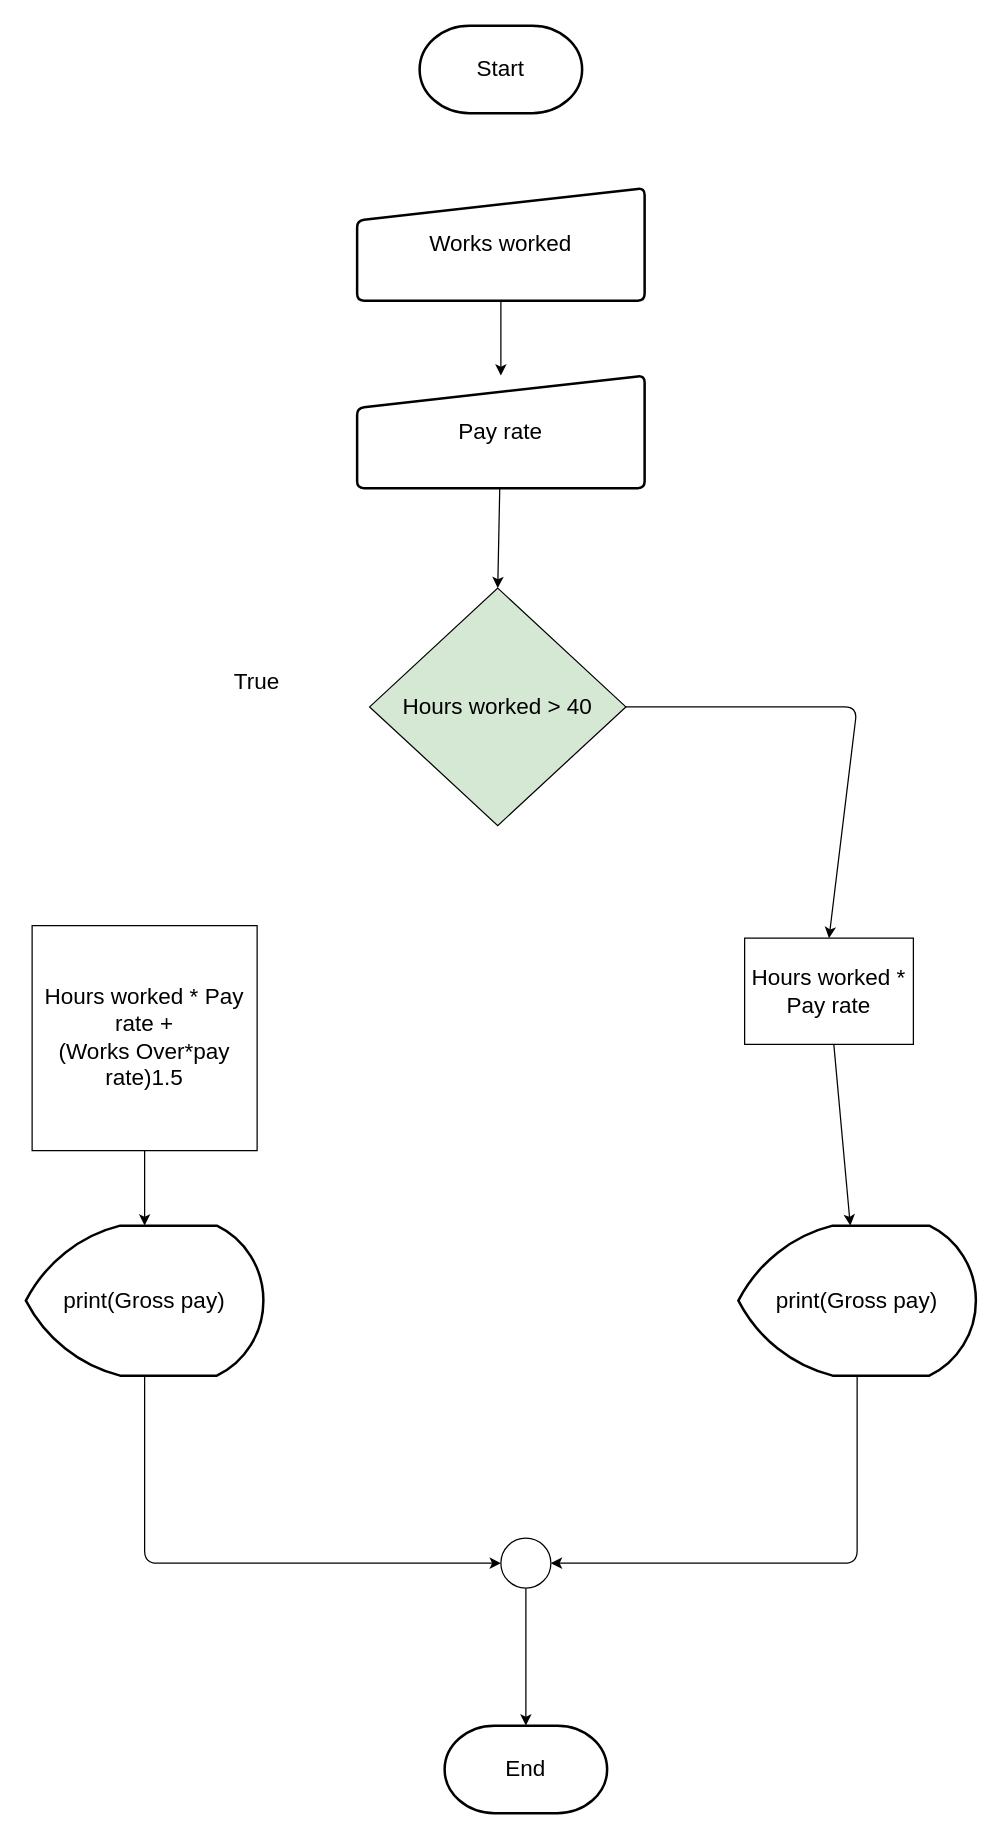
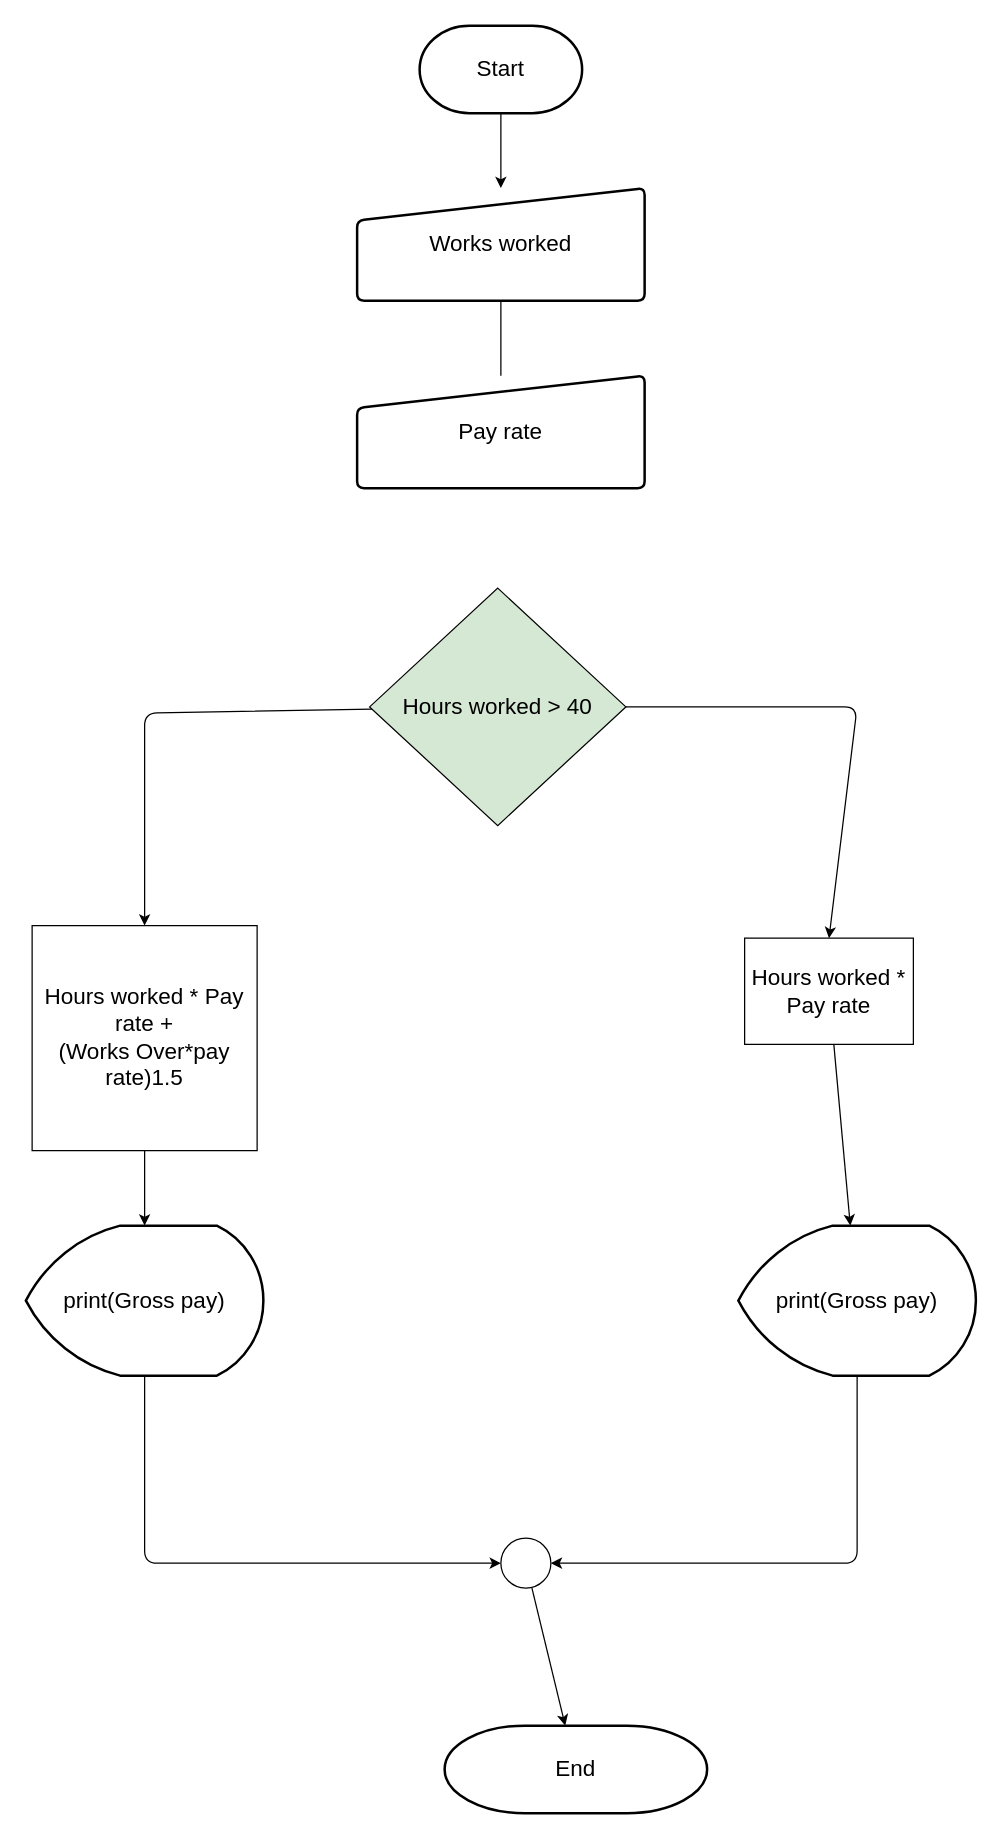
edge "Start" -> "Works worked": added
edge "Works worked" -> "Pay rate": arrowhead classic -> none
edge "Pay rate" -> "Hours worked > 40": removed
node "True": removed
edge "Hours worked > 40" -> "Hours worked * Pay rate + (Works Over*pay rate)1.5": added
node "End": size 163x88 -> 263x88
